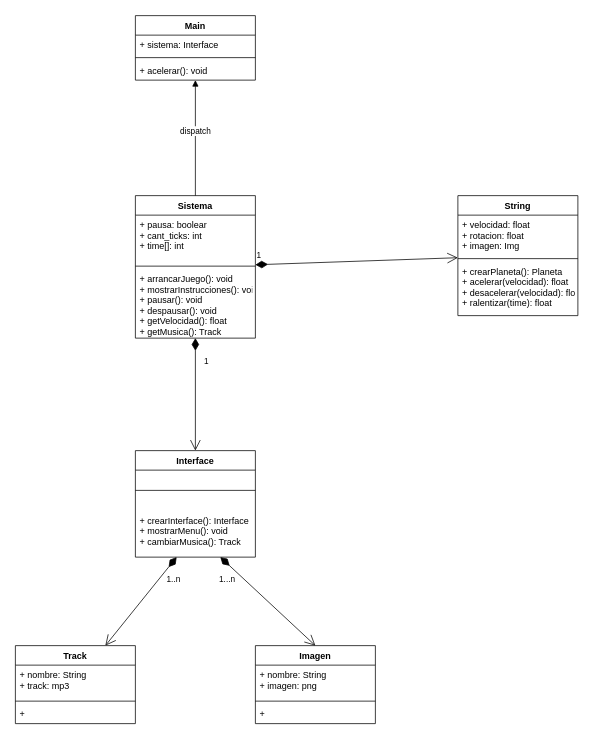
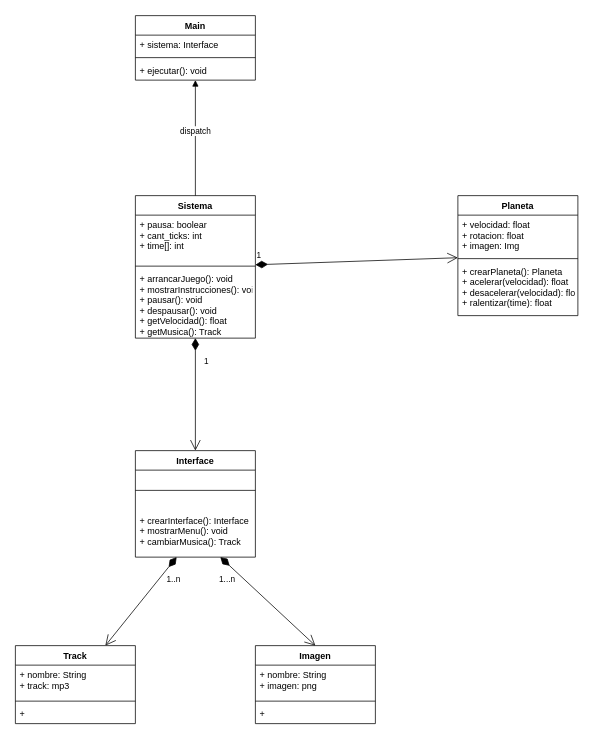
node "+ acelerar(): void": label "+ acelerar(): void" -> "+ ejecutar(): void"
node "String": label "String" -> "Planeta"
